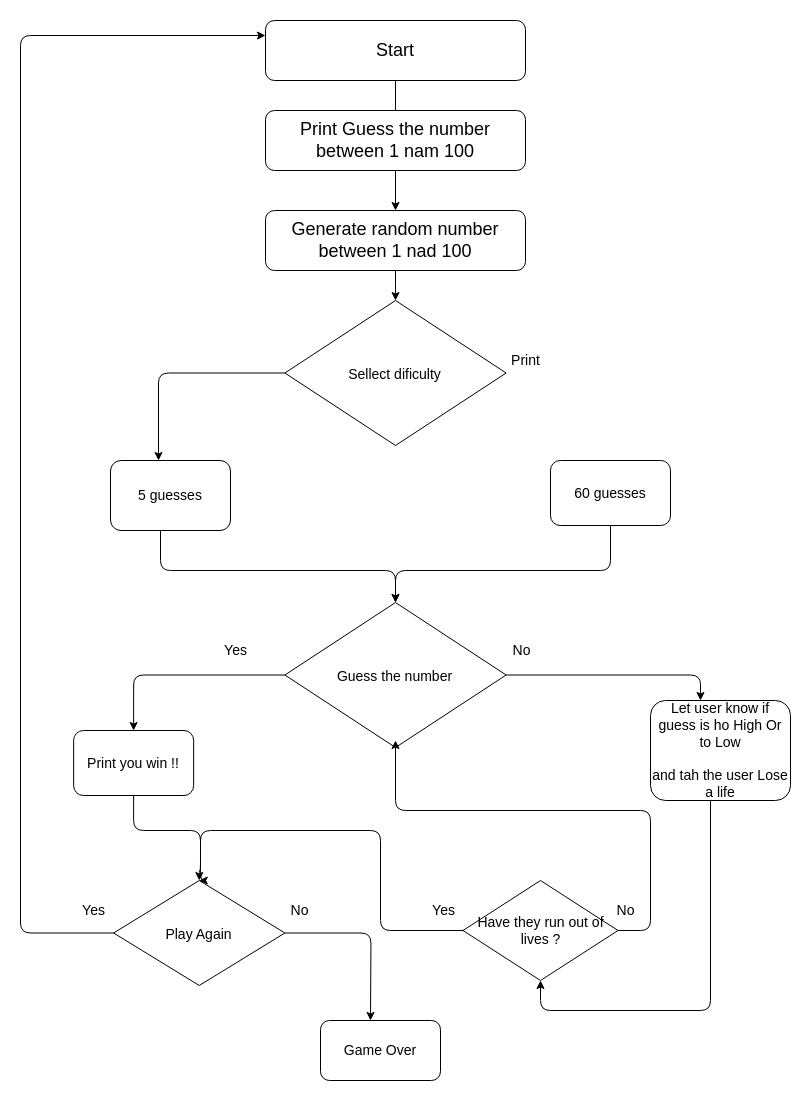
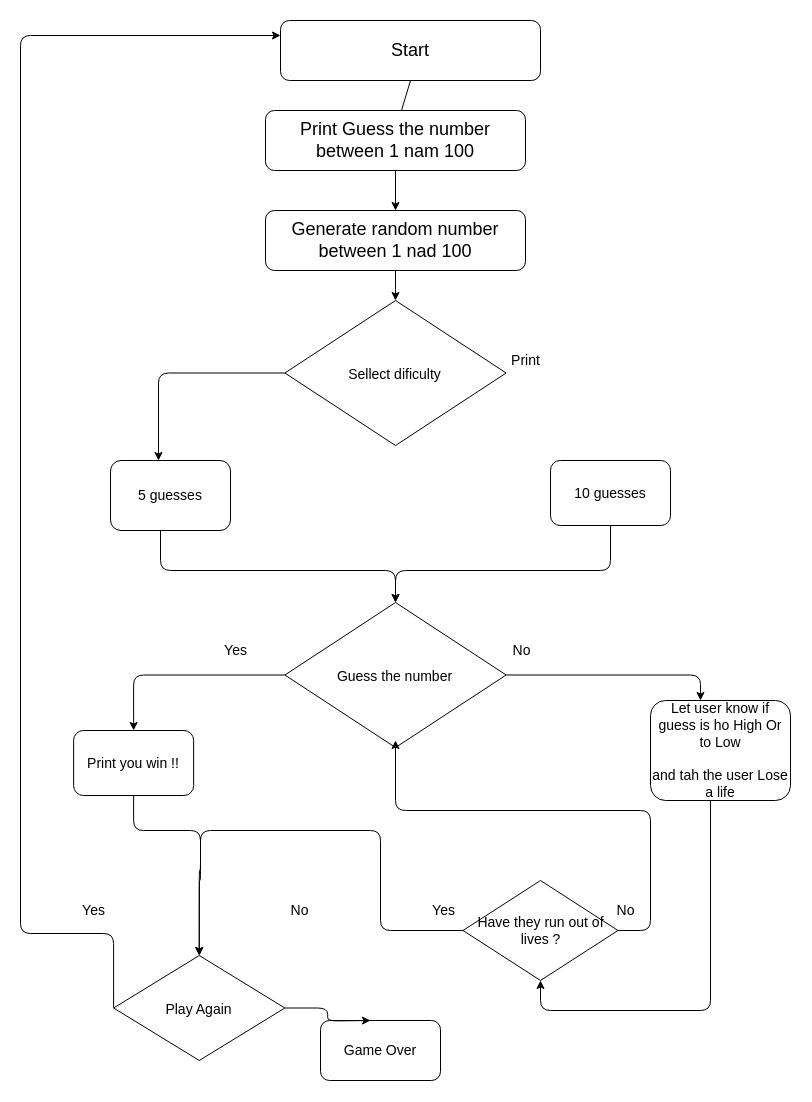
node "Start": moved (396, 51) -> (411, 51)
node "60 guesses": label "60 guesses" -> "10 guesses"
node "Play Again": moved (199, 933) -> (199, 1008)
